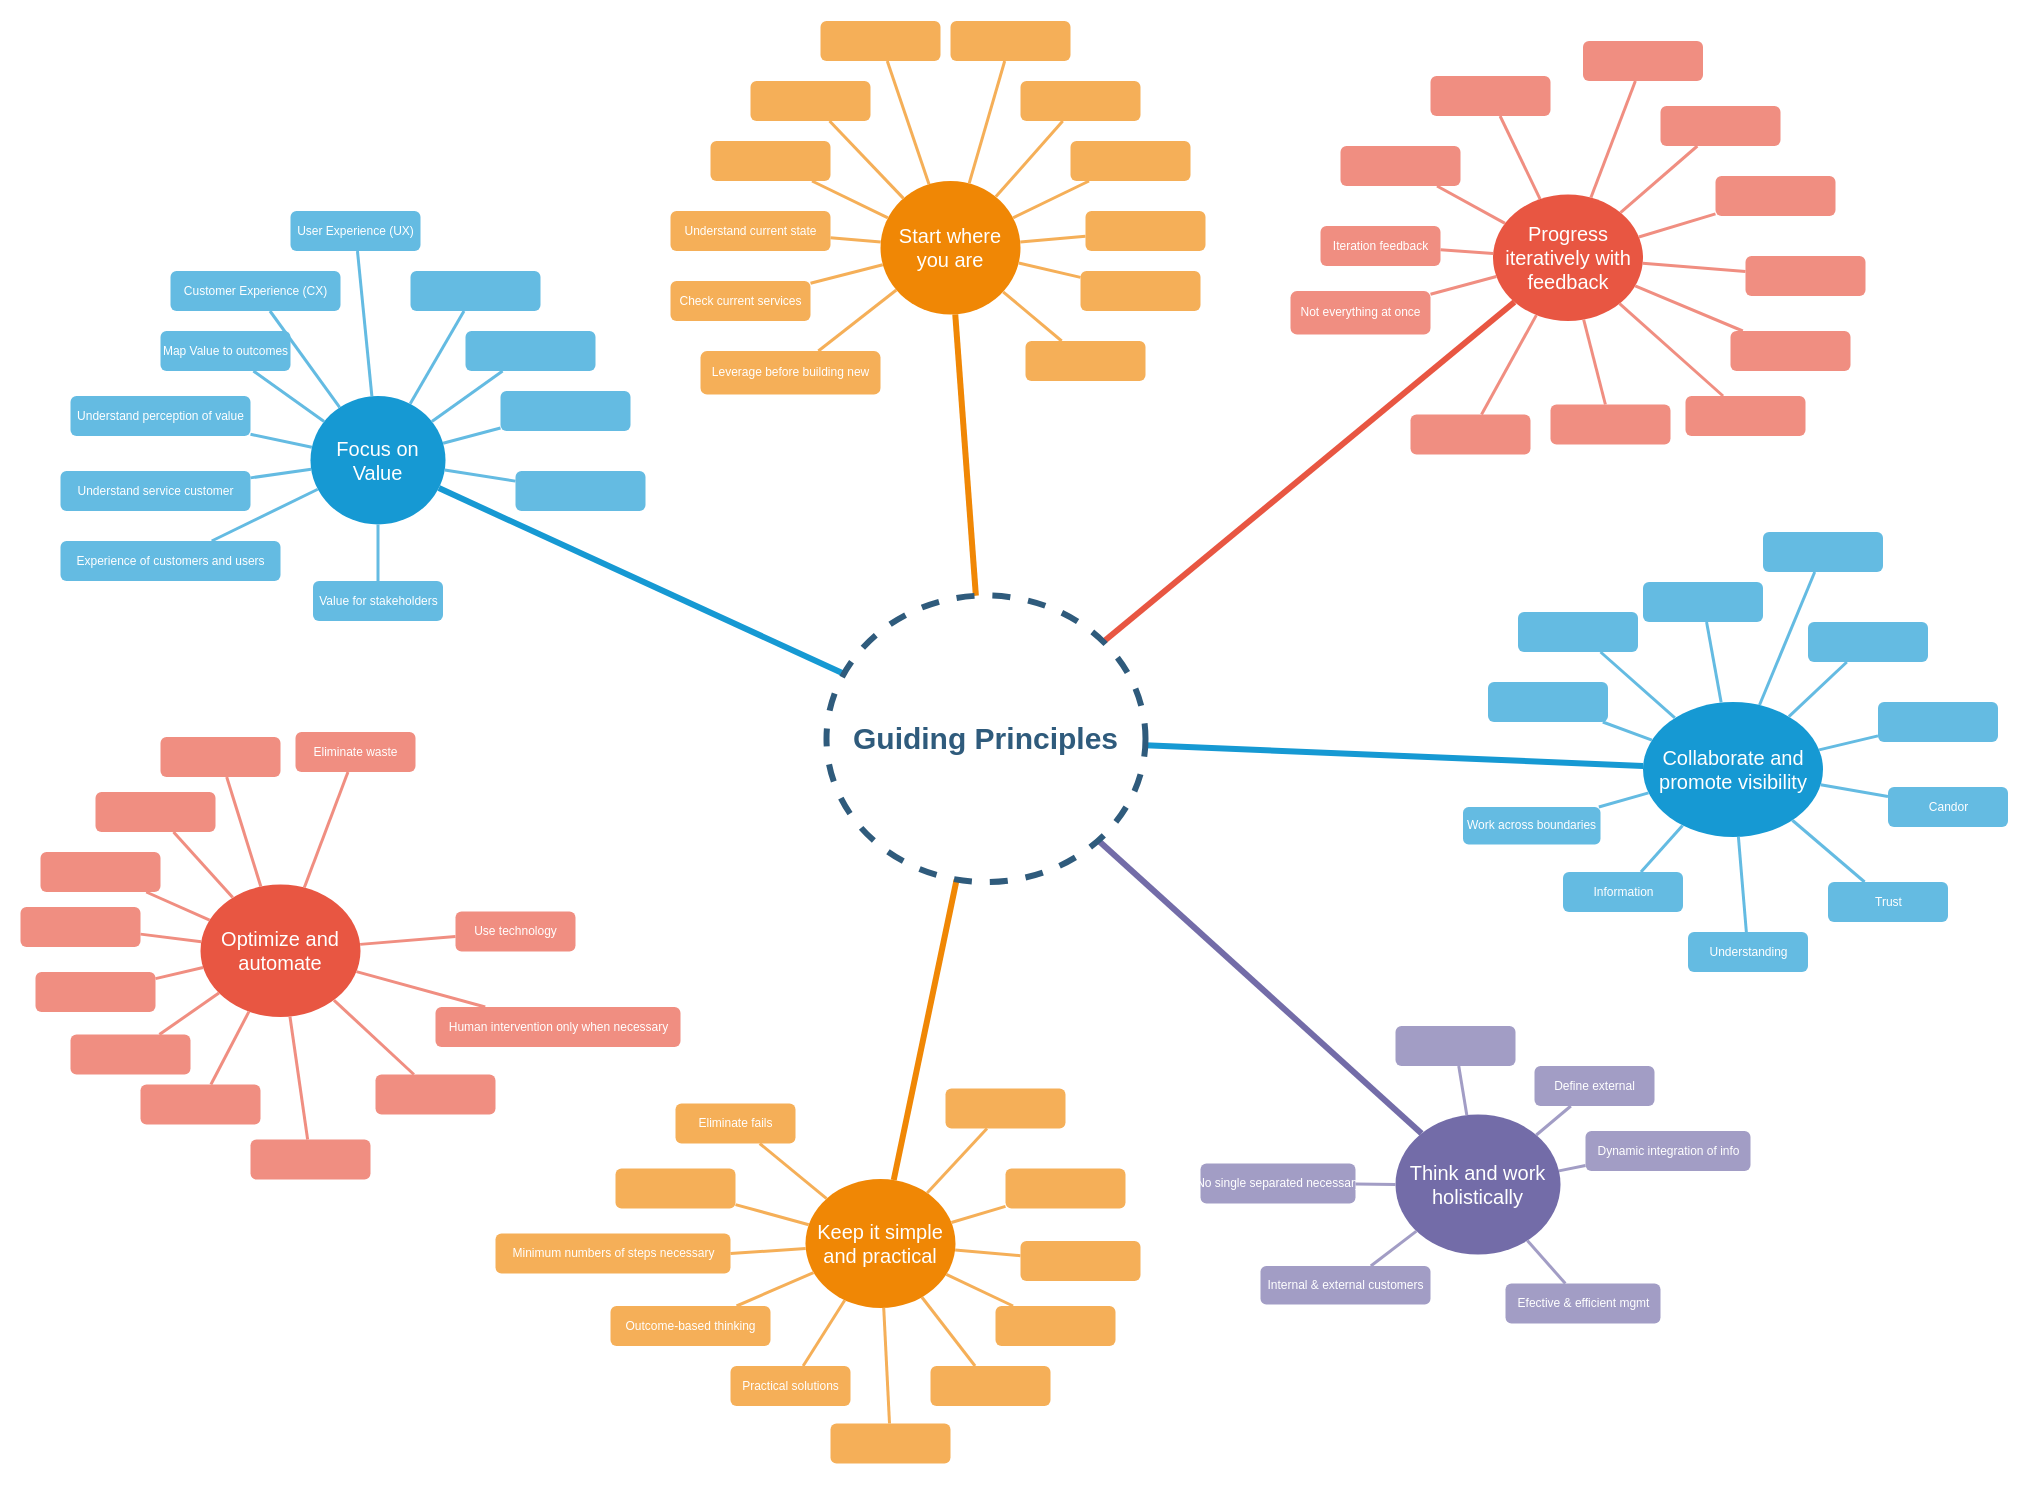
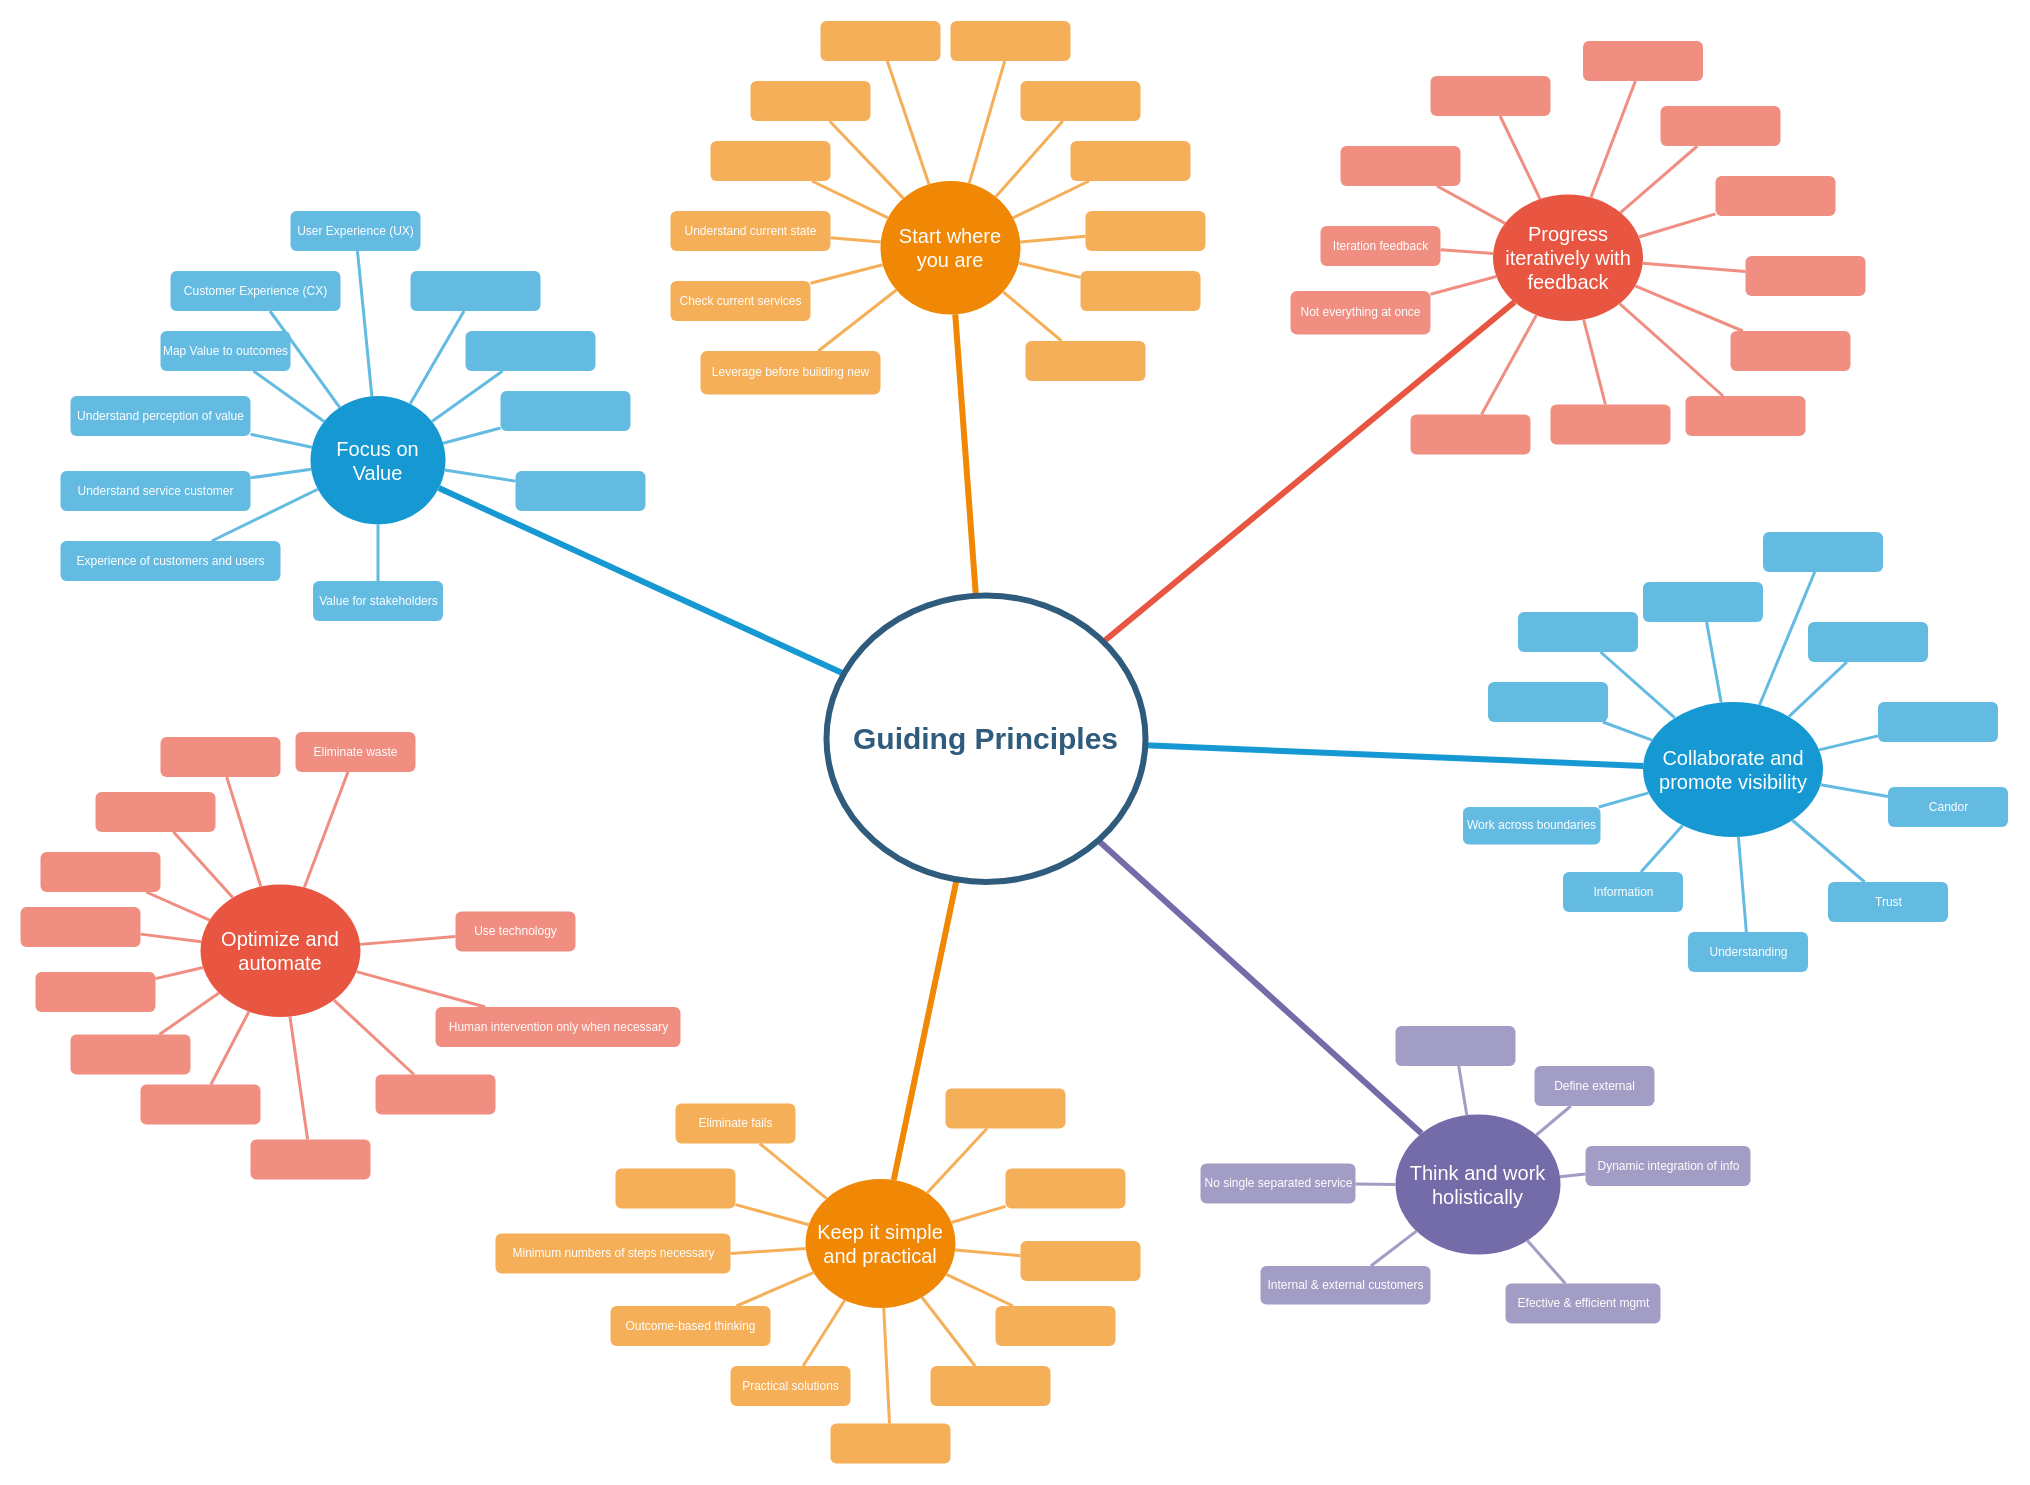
node "Guiding Principles": style dashed -> solid
node "Dynamic integration of info": moved (1668, 1151) -> (1668, 1166)
node "No single separated necessary": label "No single separated necessary" -> "No single separated service"
